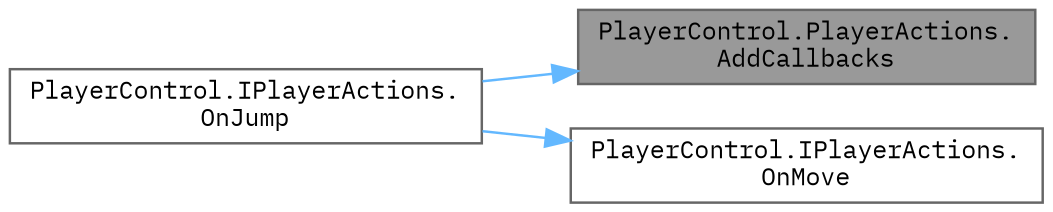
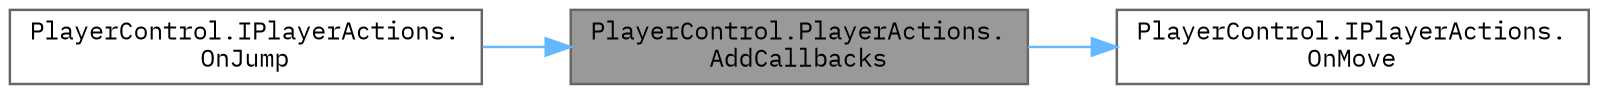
edge "PlayerControl.IPlayerActions. OnJump" -> "PlayerControl.IPlayerActions. OnMove": now "PlayerControl.PlayerActions. AddCallbacks" -> "PlayerControl.IPlayerActions. OnMove"
